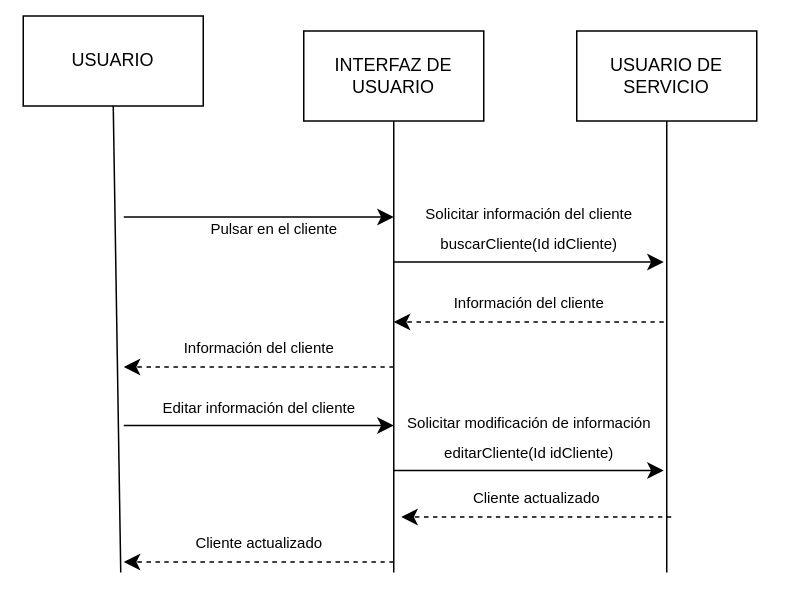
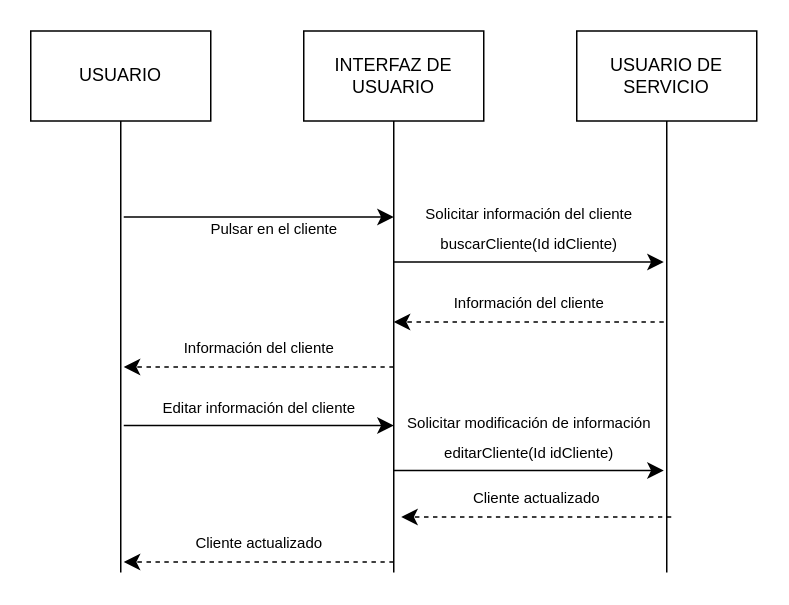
node "USUARIO": moved (113, 61) -> (121, 76)
